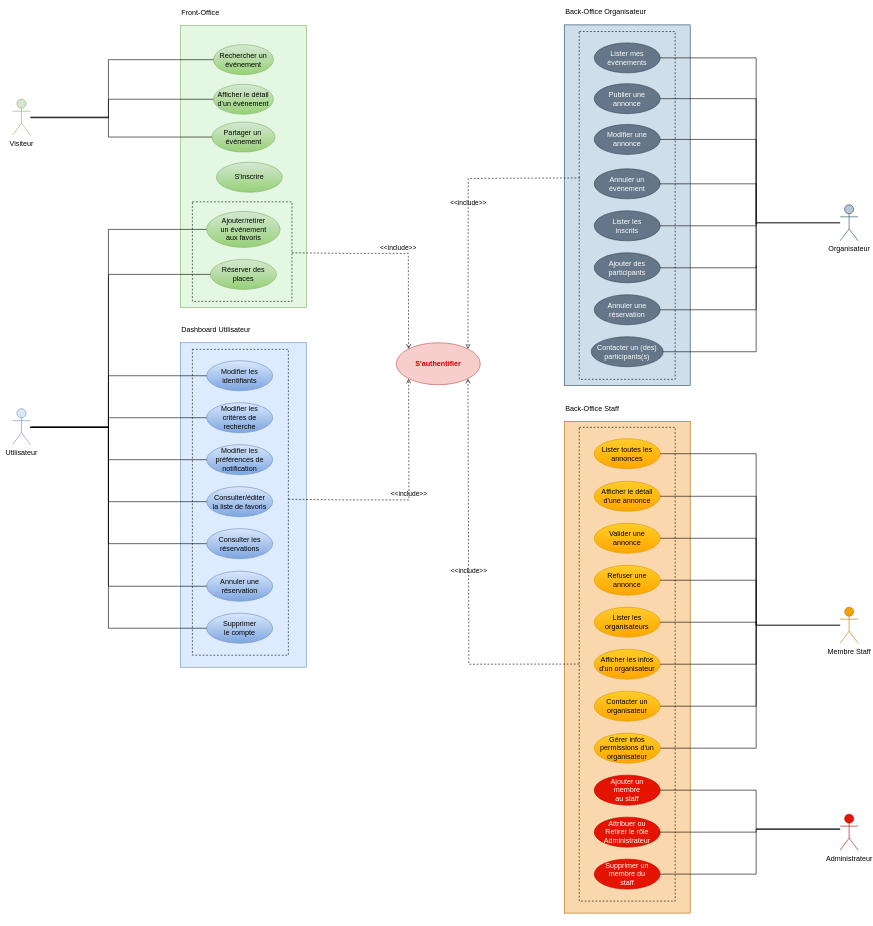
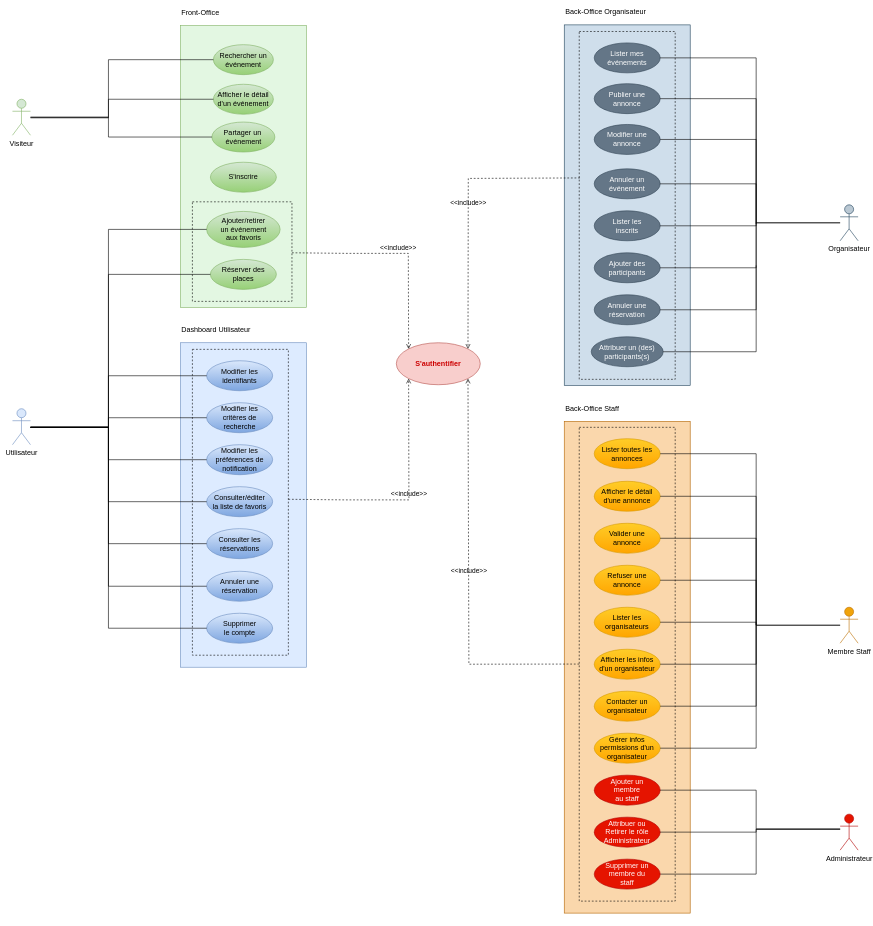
node "S'inscrire": moved (249, 177) -> (243, 177)
node "Contacter un (des) participants(s)": label "Contacter un (des) participants(s)" -> "Attribuer un (des) participants(s)"
